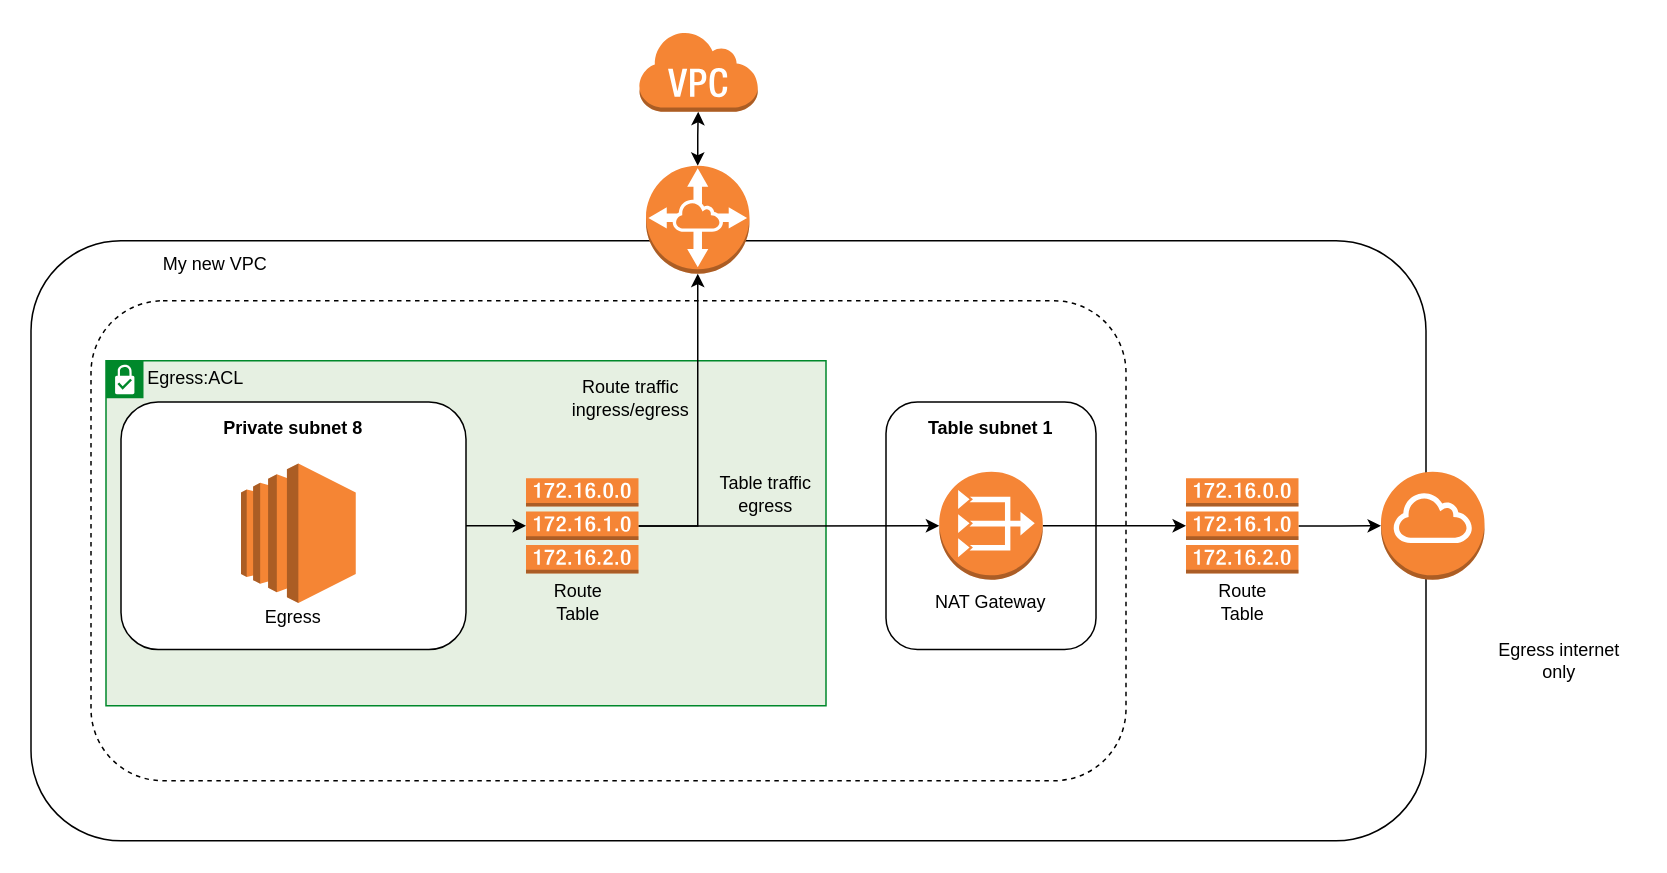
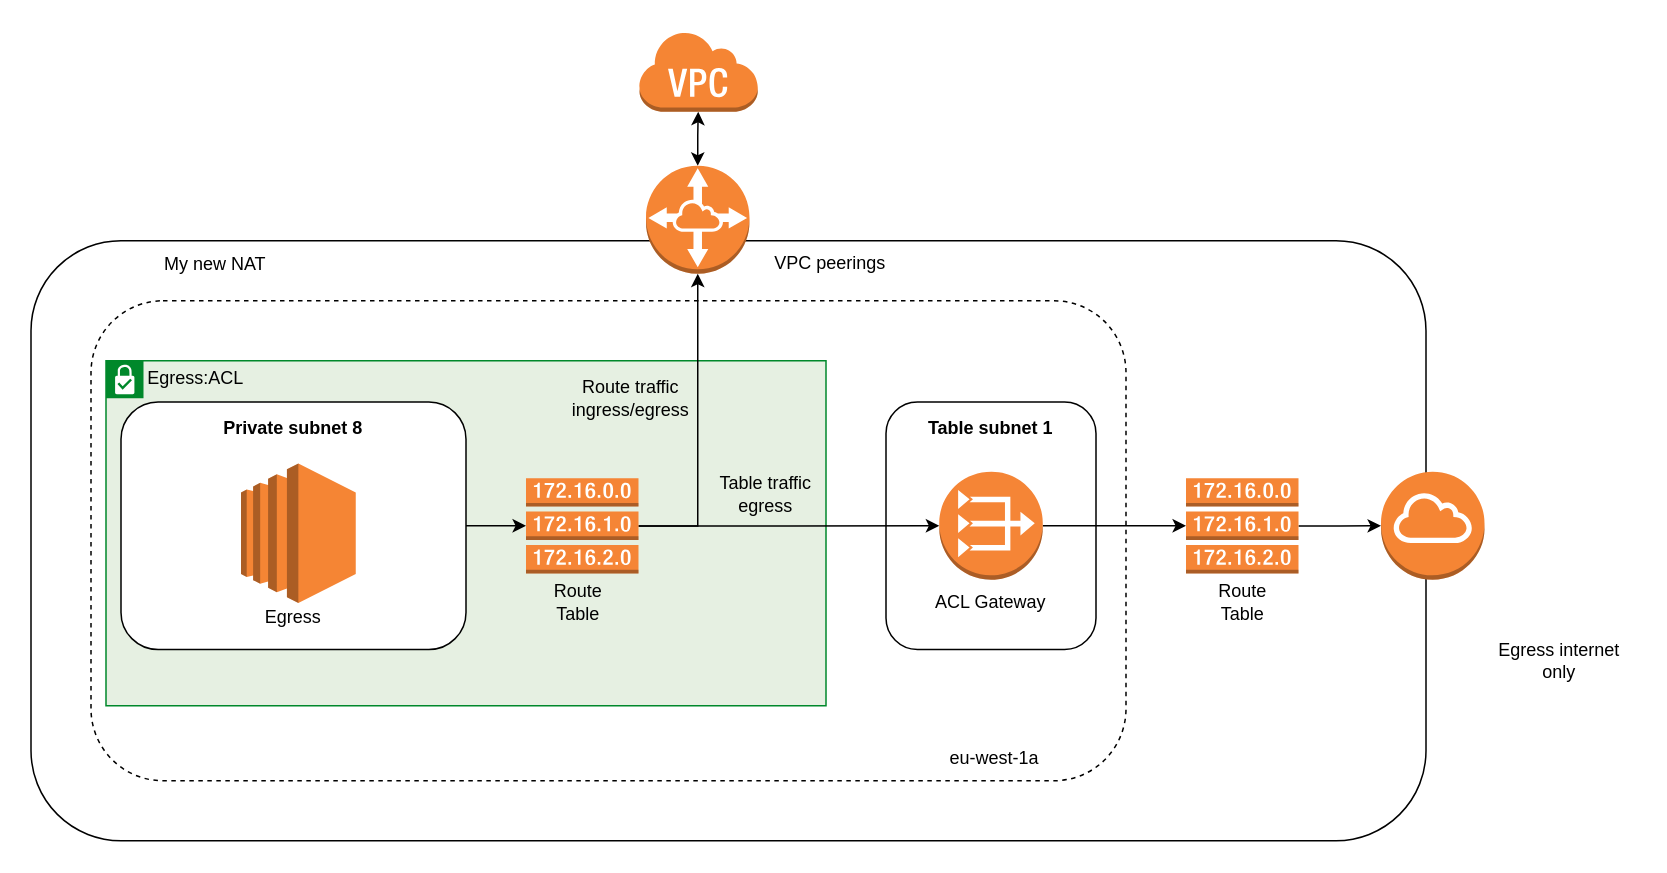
node "VPC peerings": added
node "My new VPC": label "My new VPC" -> "My new NAT"
node "NAT Gateway": label "NAT Gateway" -> "ACL Gateway"
node "eu-west-1a": added
